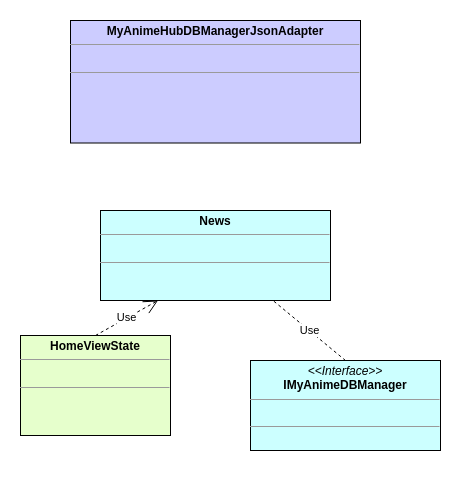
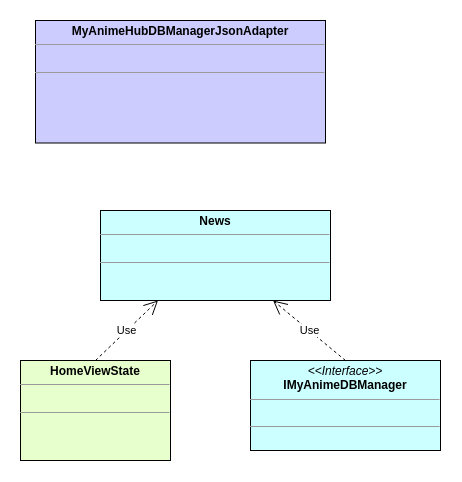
node "MyAnimeHubDBManagerJsonAdapter": moved (216, 82) -> (181, 82)
edge "News" -- "<<Interface>> IMyAnimeDBManager": arrowhead none -> open
node "HomeViewState": moved (96, 386) -> (96, 411)
